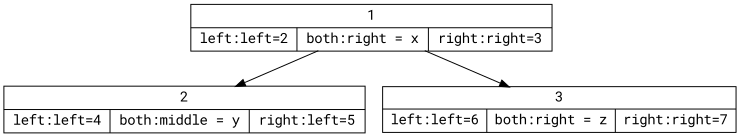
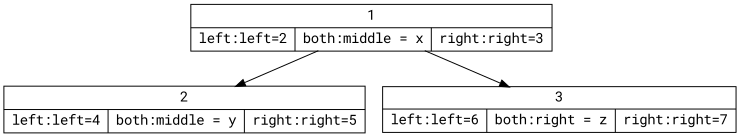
node "1": text "both:right = x" -> "both:middle = x"
node "2": text "right:left=5" -> "right:right=5"
